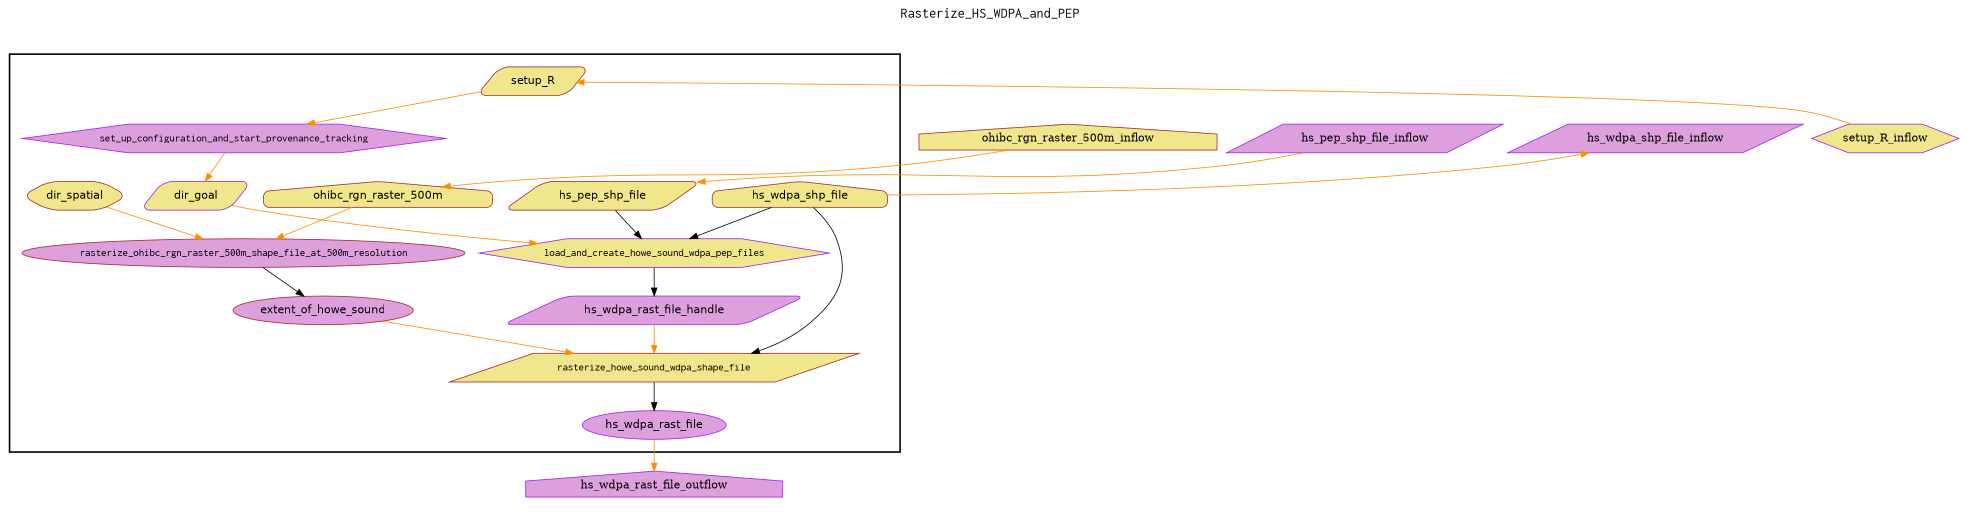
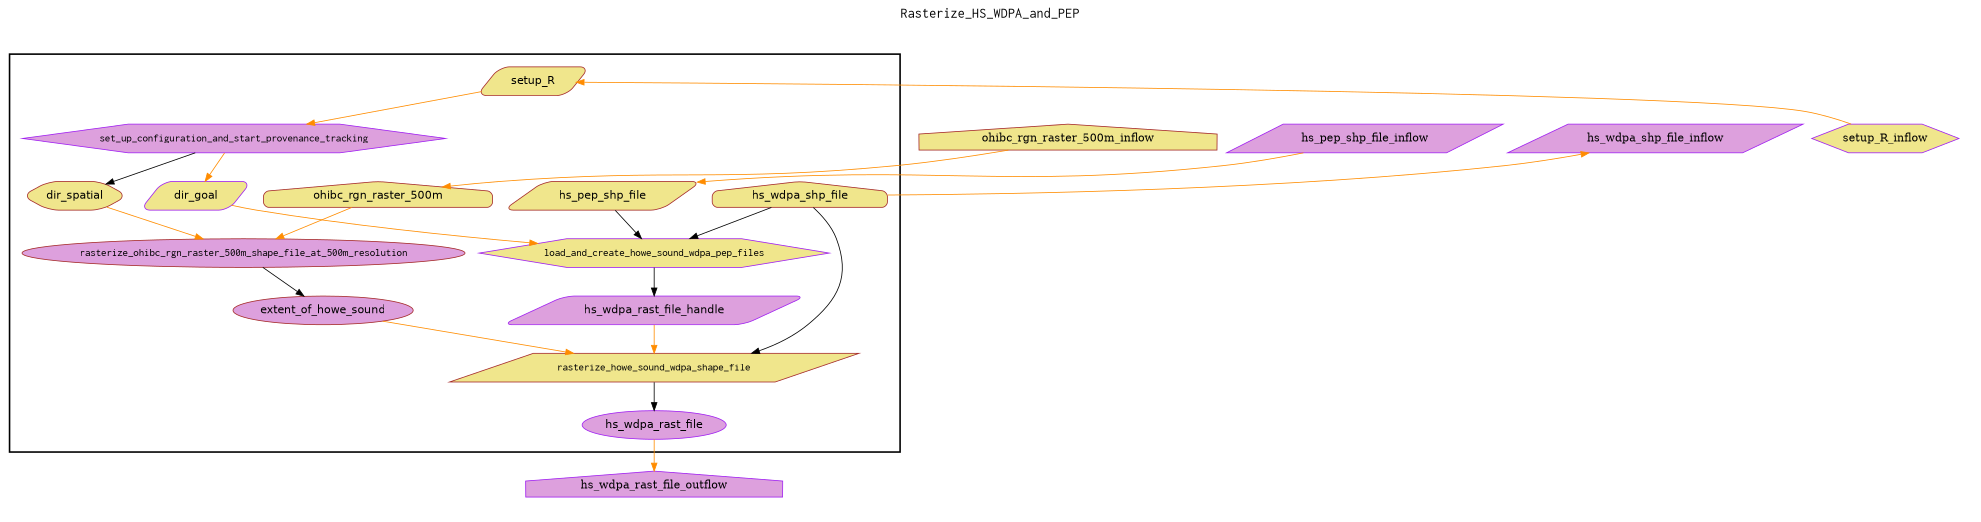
edge "set_up_configuration_and_start_provenance_tracking" -> "dir_spatial": added
